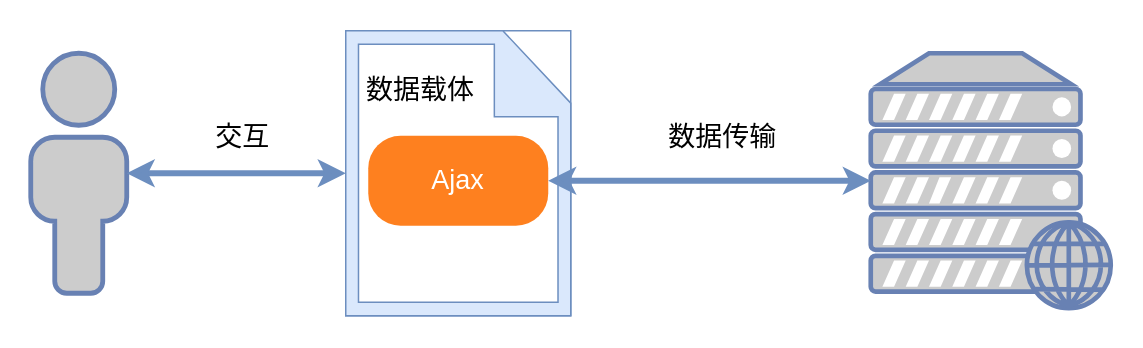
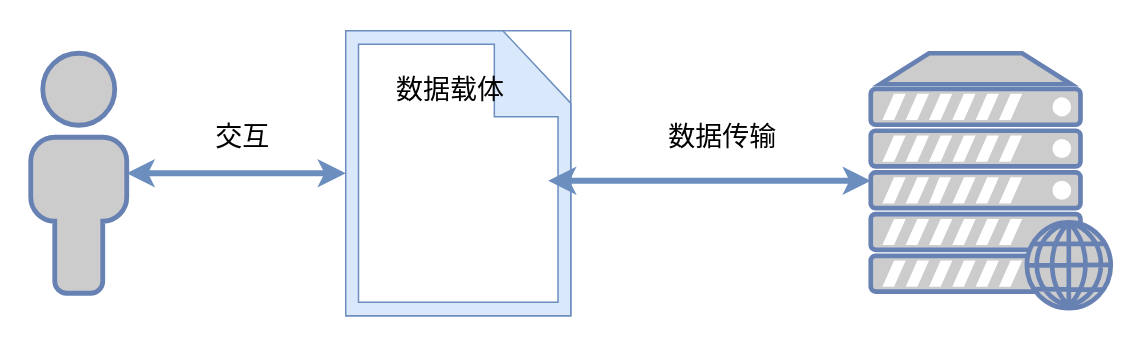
node "数据载体": moved (421, 91) -> (451, 91)
node "Ajax": fillcolor #fe801f -> #ffffff
